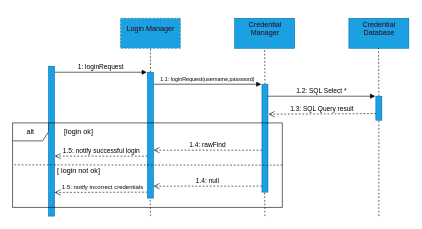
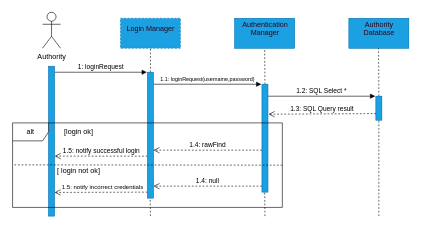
node "Authority": added
node "Credential Manager": label "Credential Manager" -> "Authentication Manager"
node "Credential Database": label "Credential Database" -> "Authority Database"
